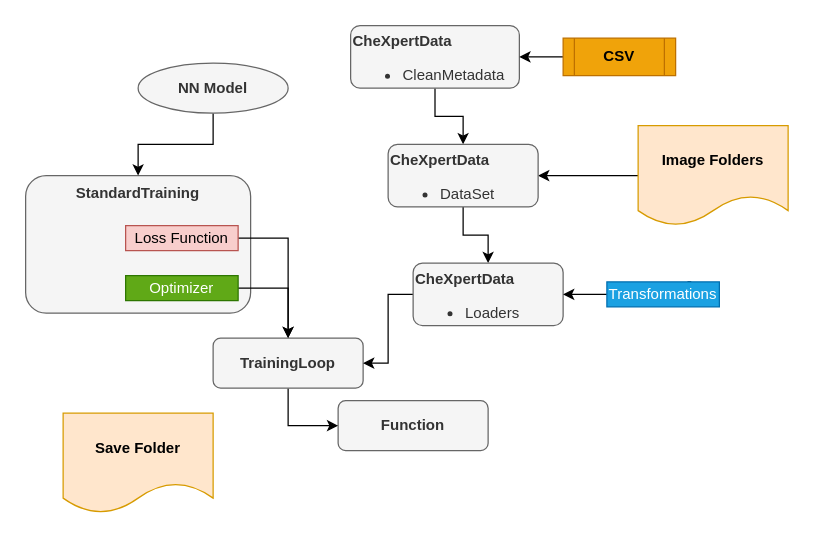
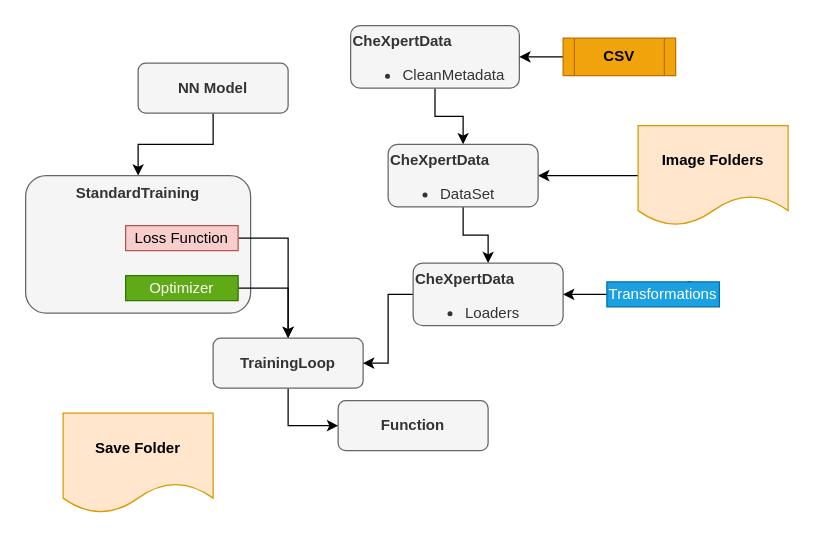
node "NN Model": shape ellipse -> rounded rectangle
